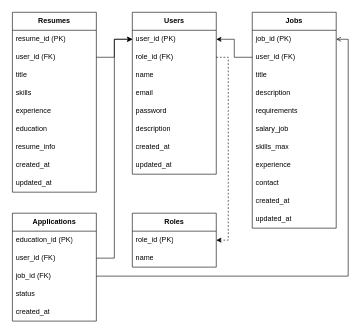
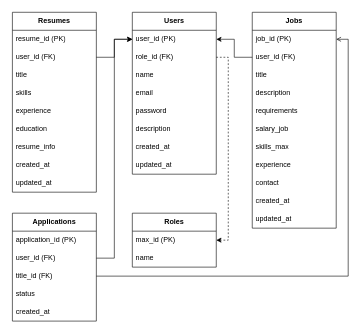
node "education_id (PK)": label "education_id (PK)" -> "application_id (PK)"
node "role_id (PK)": label "role_id (PK)" -> "max_id (PK)"
node "job_id (FK)": label "job_id (FK)" -> "title_id (FK)"
